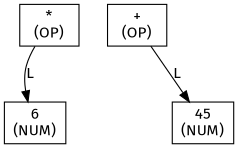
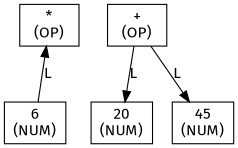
edge "* (OP)" -> "6 (NUM)": reversed
node "20 (NUM)": added
